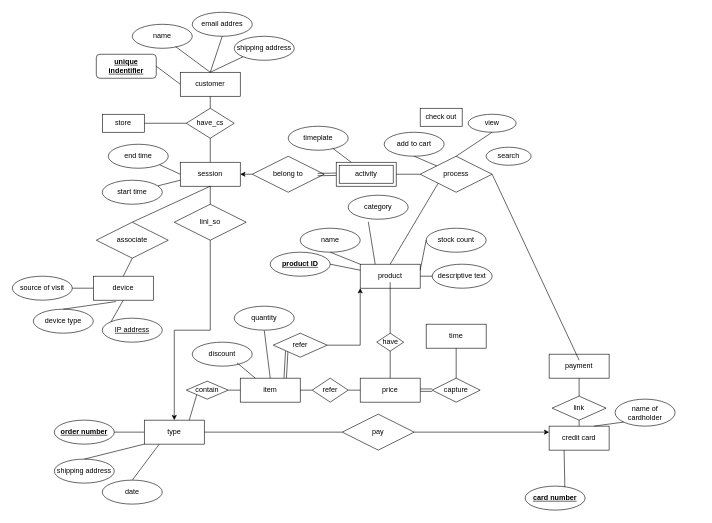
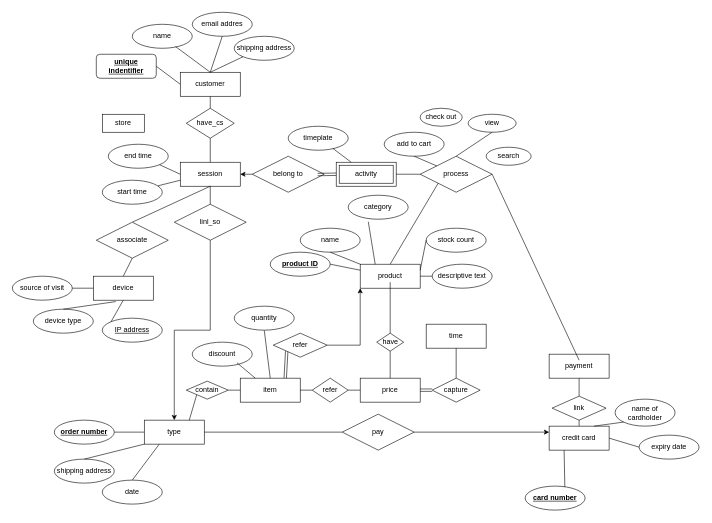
node "check out": shape rectangle -> ellipse
edge "store" -- "have_cs": removed
edge "credit card" -- "expiry date": added
node "expiry date": added
